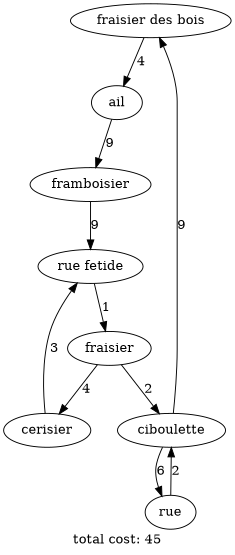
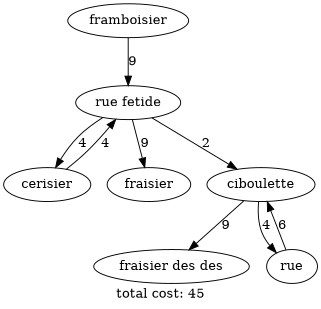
node "fraisier des bois": label "fraisier des bois" -> "fraisier des des"
node "ail": removed
edge "rue fetide" -> "fraisier": label "1" -> "9"
edge "cerisier" -> "rue fetide": label "3" -> "4"
edge "fraisier" -> "ciboulette": now "rue fetide" -> "ciboulette"
edge "fraisier" -> "cerisier": now "rue fetide" -> "cerisier"
edge "ciboulette" -> "rue": label "6" -> "4"
edge "rue" -> "ciboulette": label "2" -> "6"
